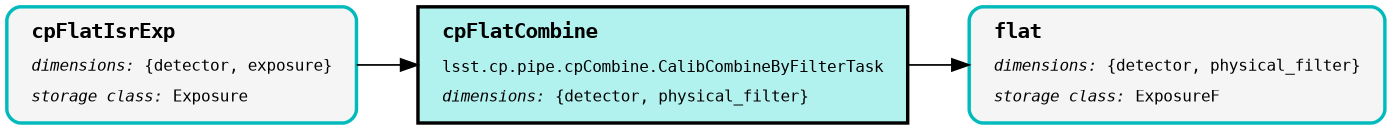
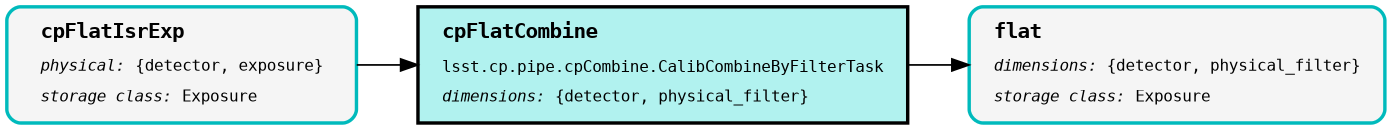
node "cpFlatIsrExp": text "dimensions:" -> "physical:"
node "flat": text "ExposureF" -> "Exposure"
